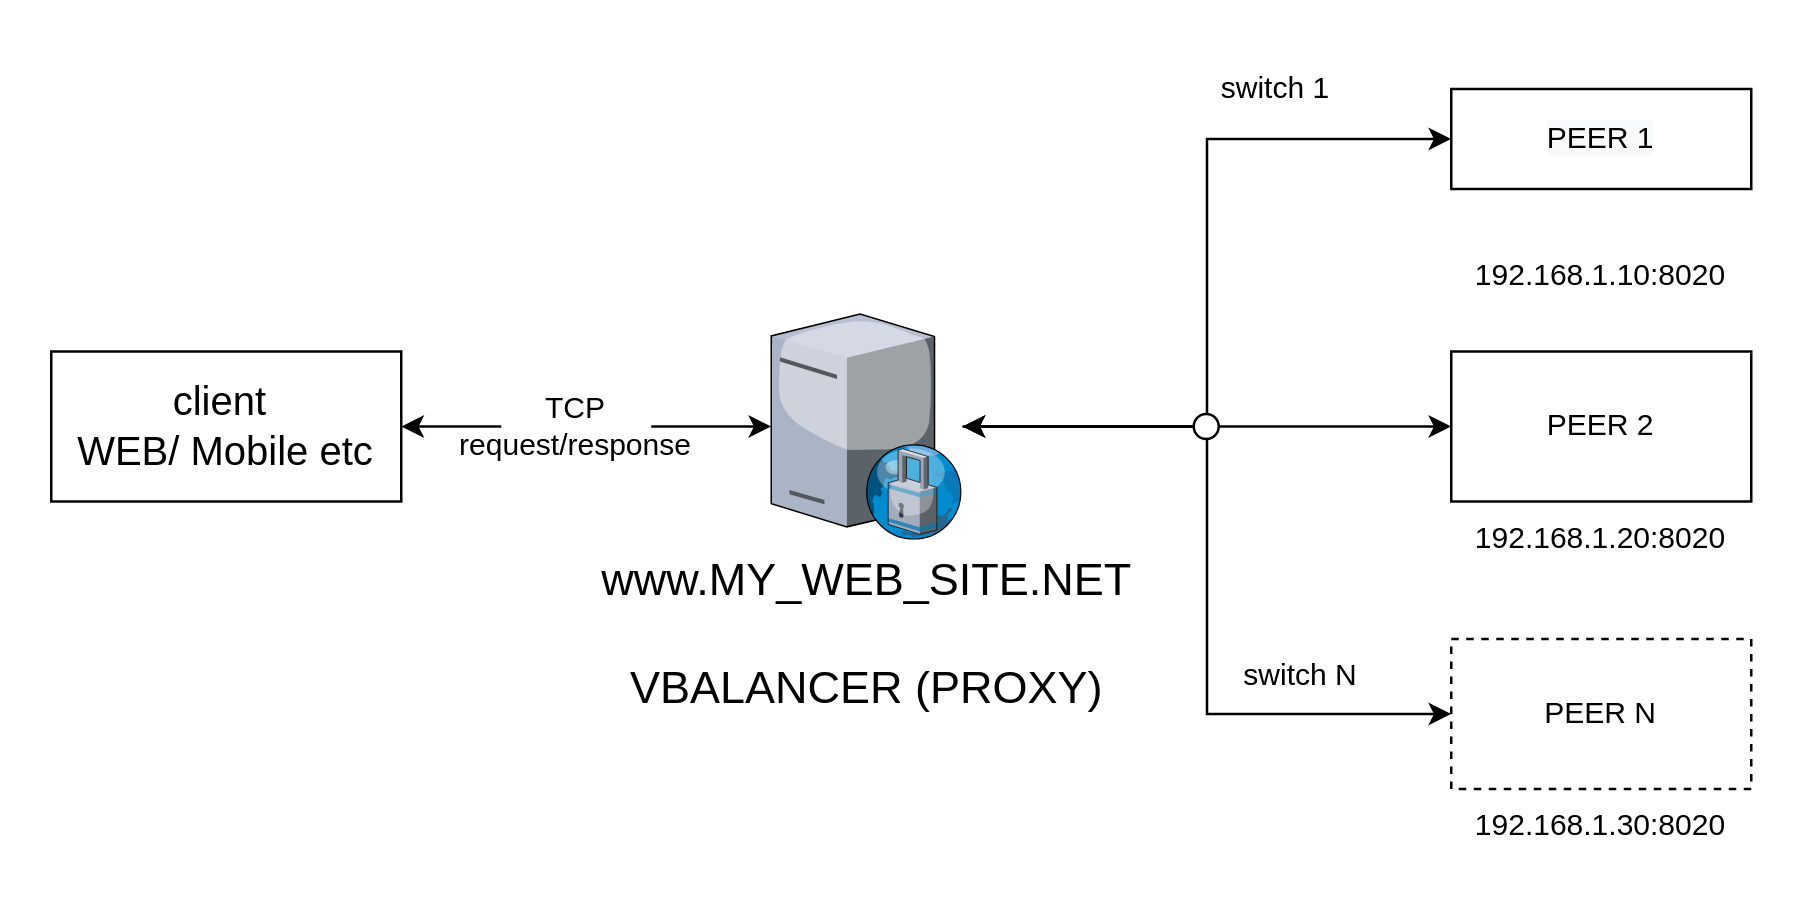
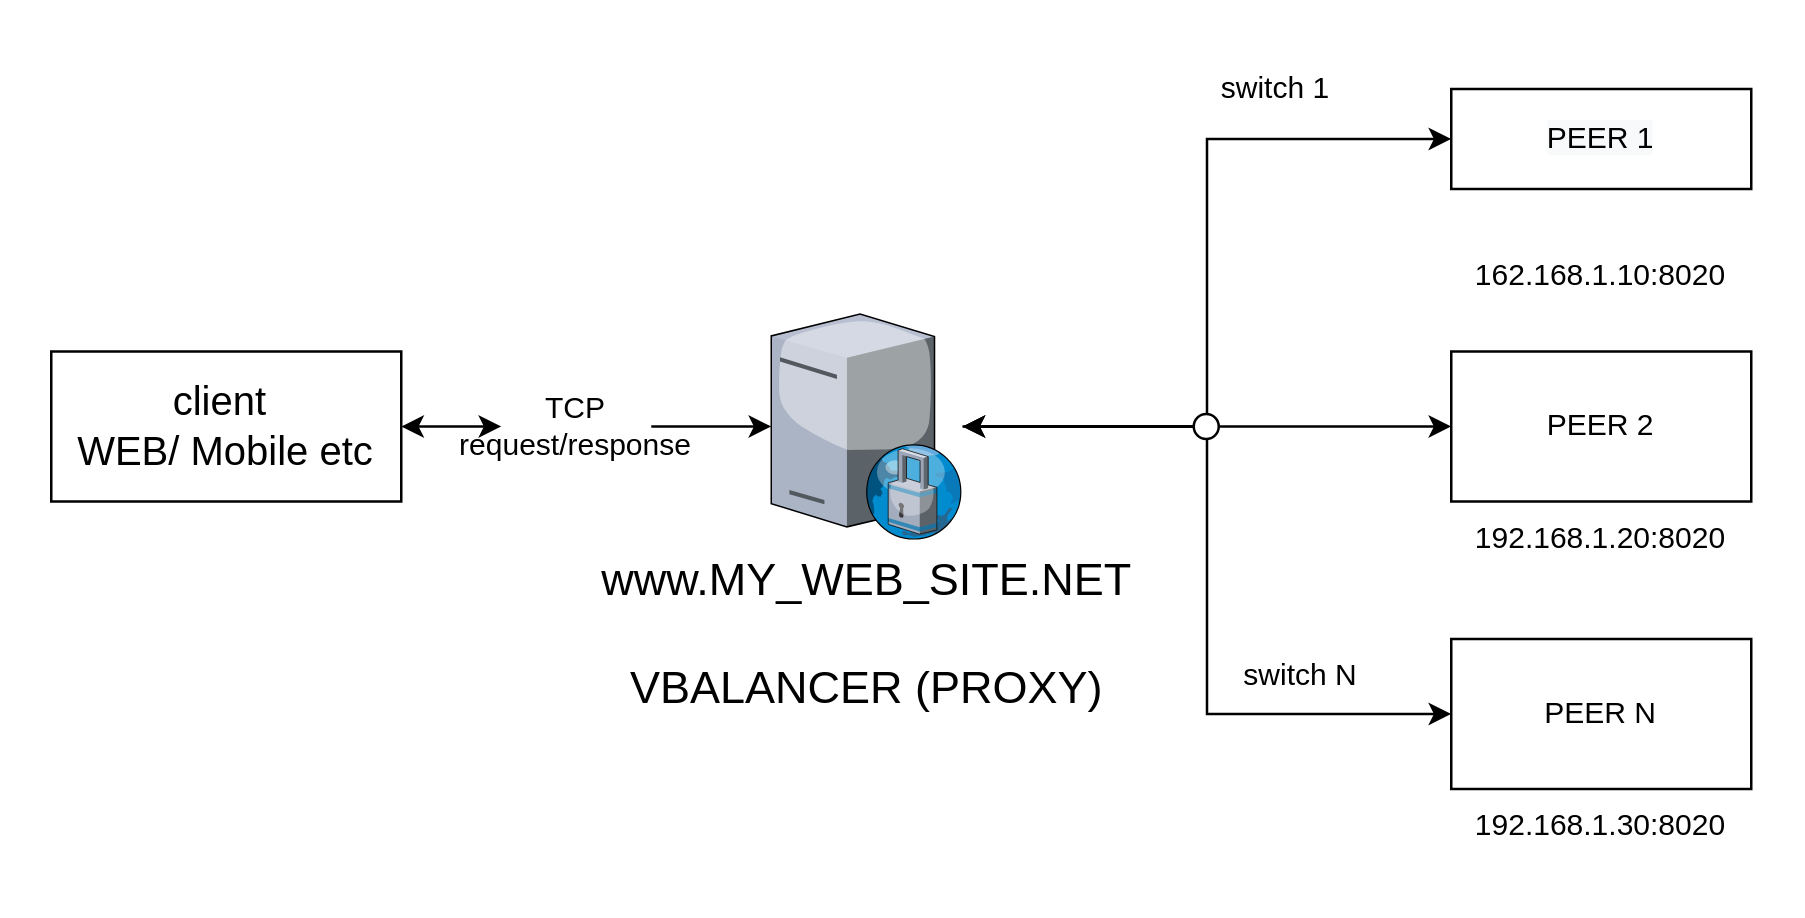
node "192.168.1.10:8020": label "192.168.1.10:8020" -> "162.168.1.10:8020"
edge "TCP request/response" -> "client WEB/ Mobile etc": arrowhead none -> classic
node "PEER N": style dashed -> solid
